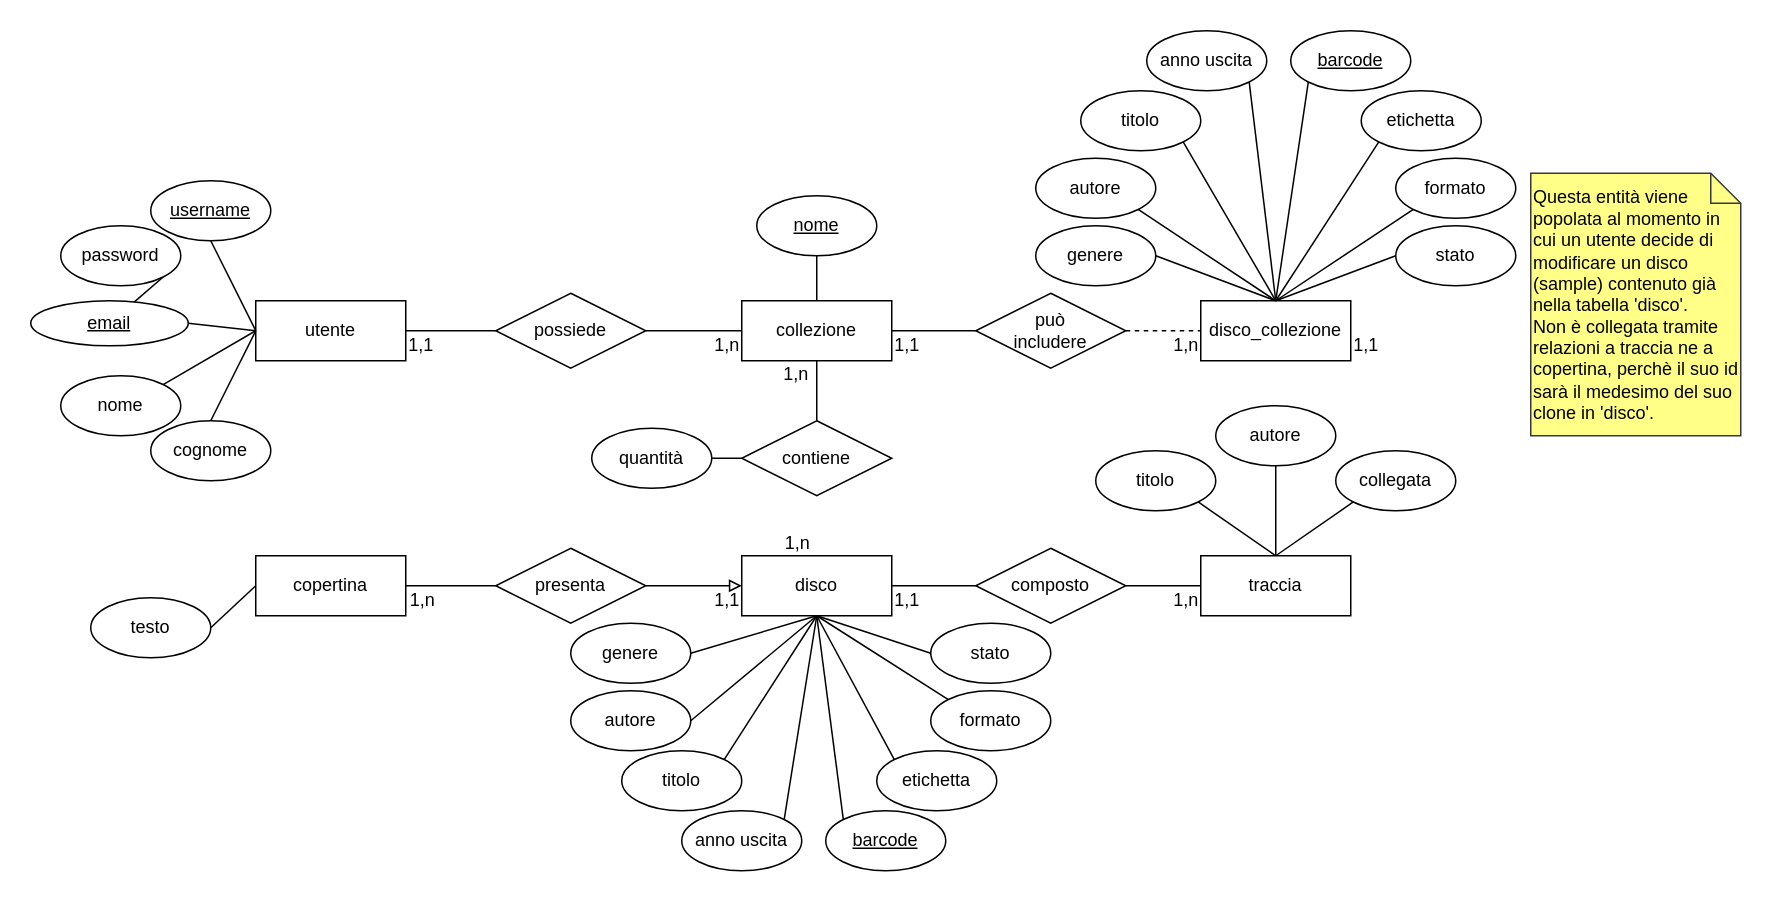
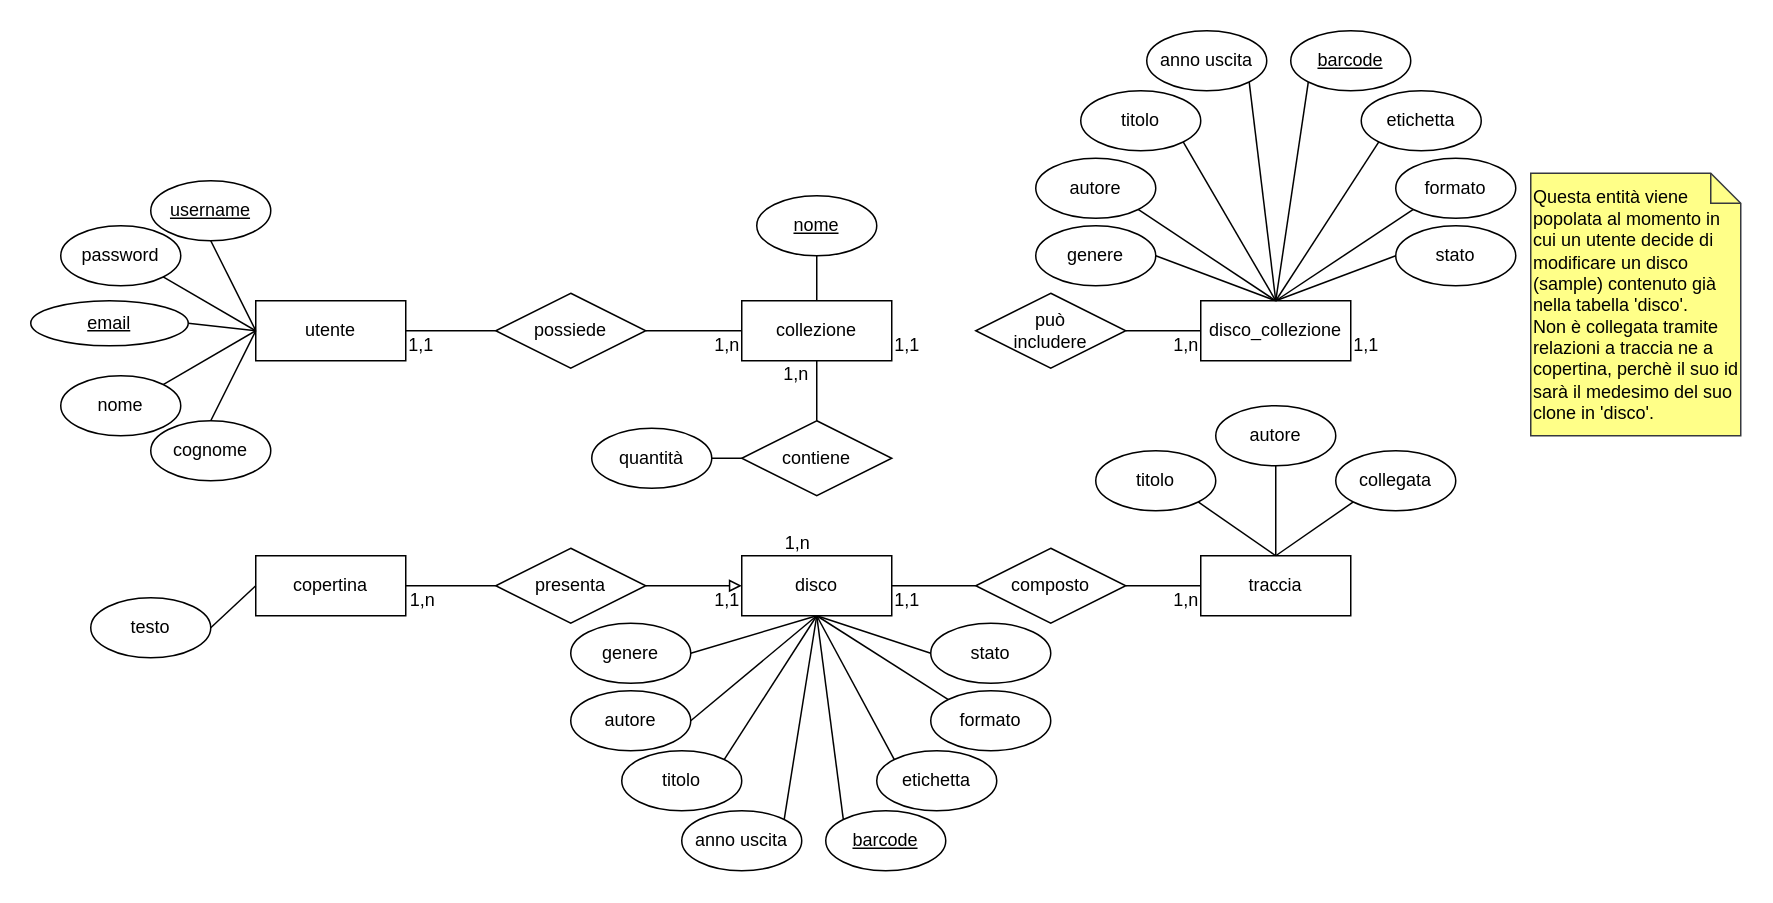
edge "password" -- "email": now "password" -- "utente"
edge "collezione" -- "può includere": removed
edge "può includere" -- "disco_collezione": style dashed -> solid
